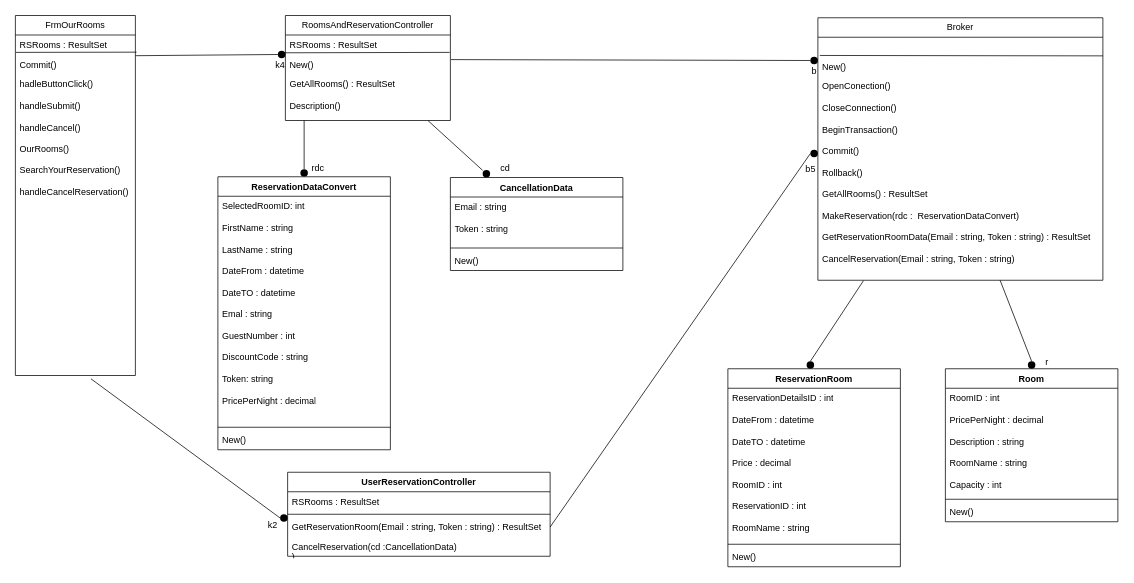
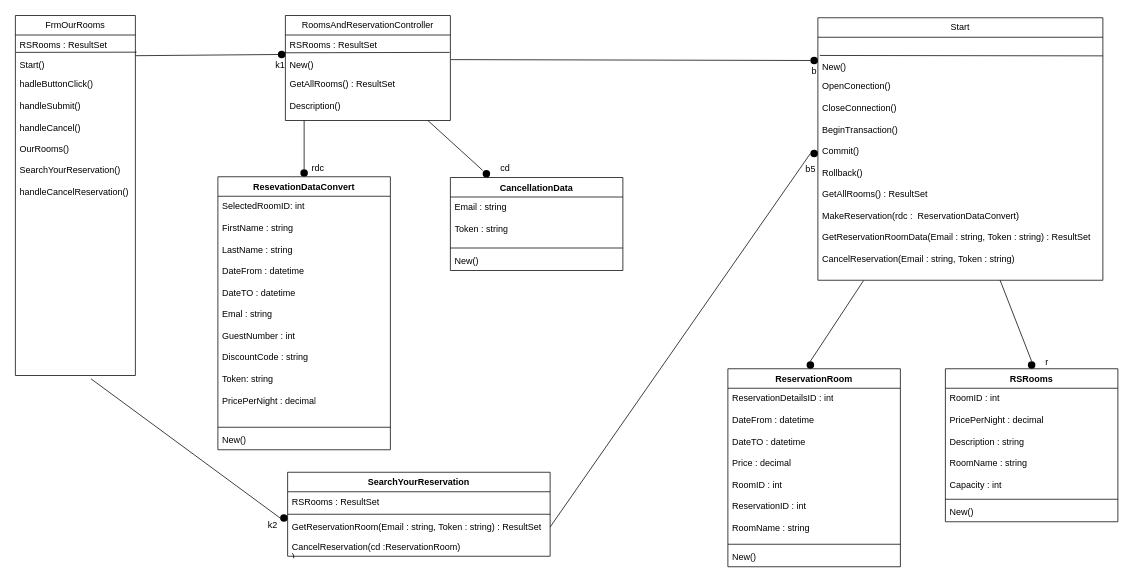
node "Broker": label "Broker" -> "Start"
node "Commit()": label "Commit()" -> "Start()"
node "k4": label "k4" -> "k1"
node "ReservationDataConvert": label "ReservationDataConvert" -> "ResevationDataConvert"
node "Room": label "Room" -> "RSRooms"
node "UserReservationController": label "UserReservationController" -> "SearchYourReservation"
node "CancelReservation(cd :CancellationData) )": label "CancelReservation(cd :CancellationData) )" -> "CancelReservation(cd :ReservationRoom) )"
